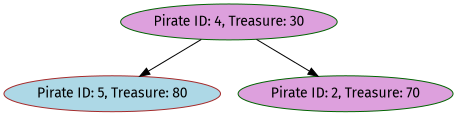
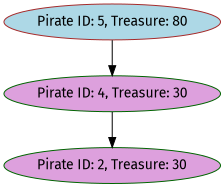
edge "Pirate ID: 4, Treasure: 30" -> "Pirate ID: 5, Treasure: 80": reversed
node "Pirate ID: 2, Treasure: 70": label "Pirate ID: 2, Treasure: 70" -> "Pirate ID: 2, Treasure: 30"
